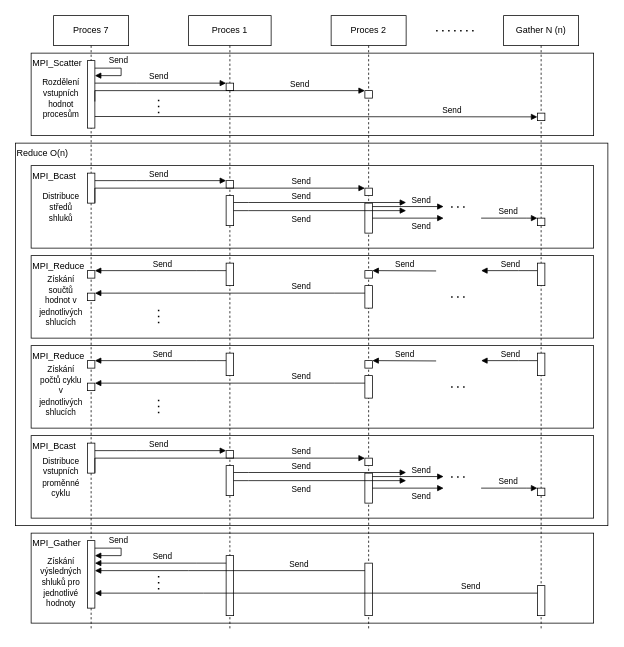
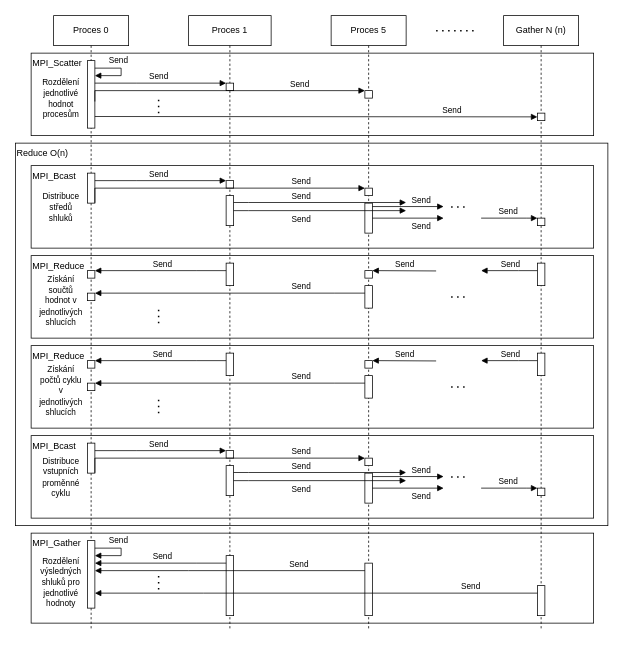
node "Proces 7": label "Proces 7" -> "Proces 0"
node "Proces 2": label "Proces 2" -> "Proces 5"
node "Rozdělení vstupních hodnot procesům": label "Rozdělení vstupních hodnot procesům" -> "Rozdělení jednotlivé hodnot procesům"
node "Získání výsledných shluků pro jednotlivé hodnoty": label "Získání výsledných shluků pro jednotlivé hodnoty" -> "Rozdělení výsledných shluků pro jednotlivé hodnoty"
